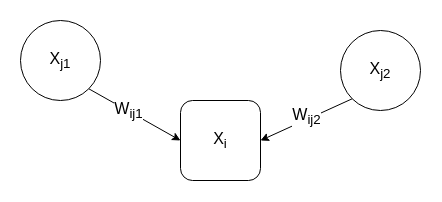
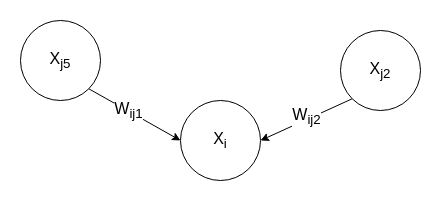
node "Xj1": label "Xj1" -> "Xj5"
node "Xi": shape rounded rectangle -> ellipse
